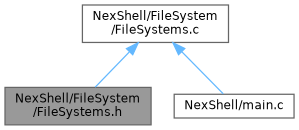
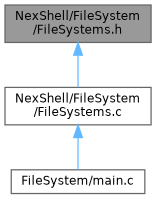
edge "NexShell/FileSystem /FileSystems.h" -> "NexShell/FileSystem /FileSystems.c": reversed
node "NexShell/main.c": label "NexShell/main.c" -> "FileSystem/main.c"
